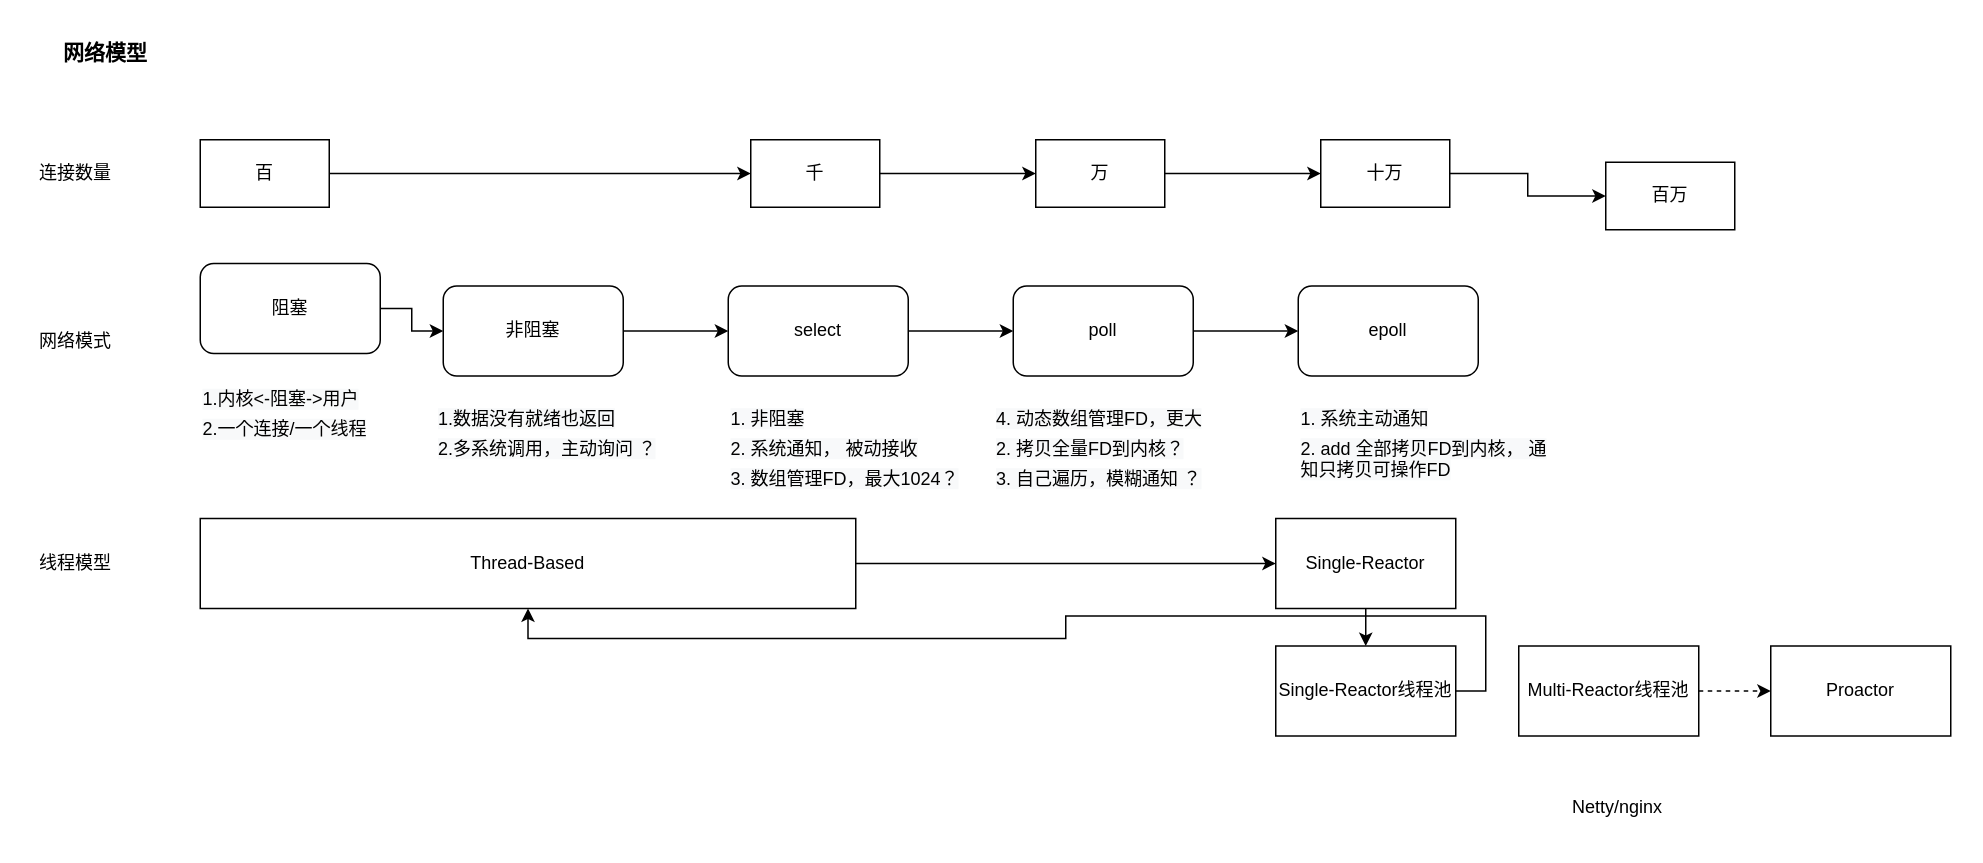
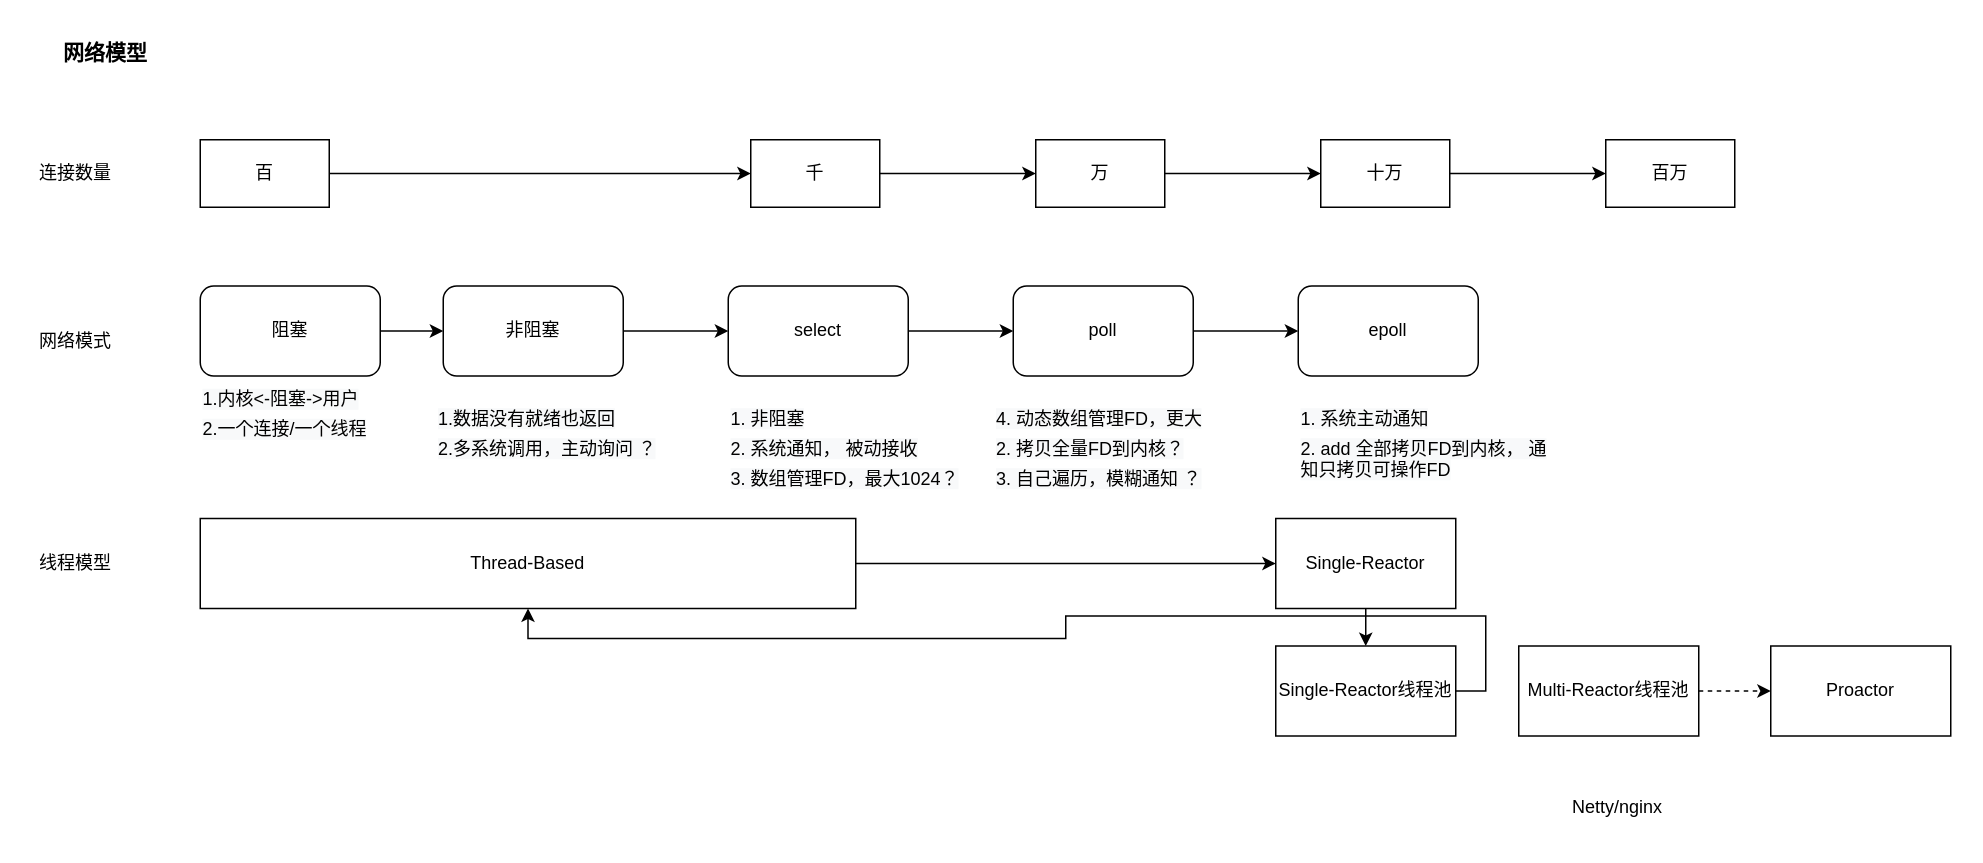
node "百万": moved (1670, 196) -> (1670, 173)
node "阻塞": moved (290, 308) -> (290, 331)
